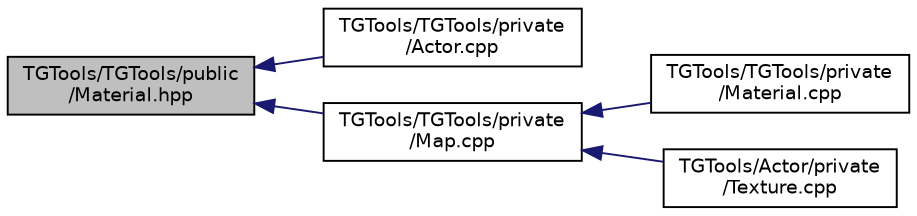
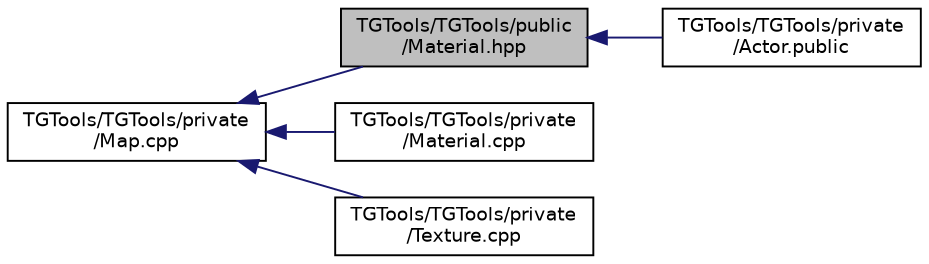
node "TGTools/TGTools/private /Actor.cpp": label "TGTools/TGTools/private /Actor.cpp" -> "TGTools/TGTools/private /Actor.public"
edge "TGTools/TGTools/private /Map.cpp" -> "TGTools/TGTools/public /Material.hpp": reversed
node "TGTools/Actor/private /Texture.cpp": label "TGTools/Actor/private /Texture.cpp" -> "TGTools/TGTools/private /Texture.cpp"
